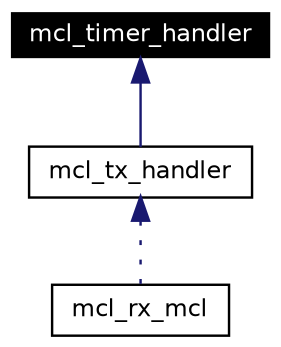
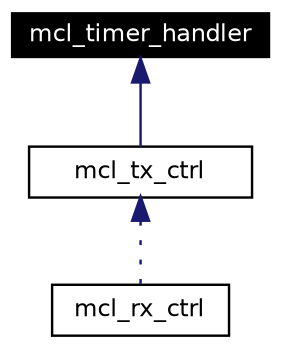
node "mcl_tx_handler": label "mcl_tx_handler" -> "mcl_tx_ctrl"
node "mcl_rx_mcl": label "mcl_rx_mcl" -> "mcl_rx_ctrl"
